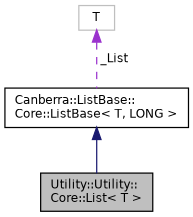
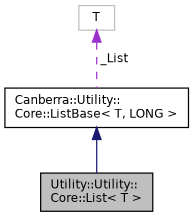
node "Canberra::ListBase:: Core::ListBase< T, LONG >": label "Canberra::ListBase:: Core::ListBase< T, LONG >" -> "Canberra::Utility:: Core::ListBase< T, LONG >"
